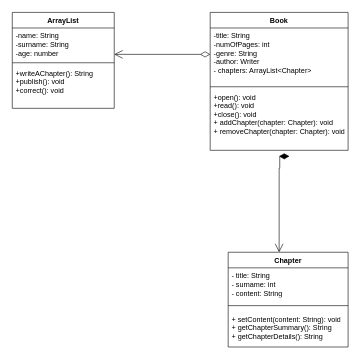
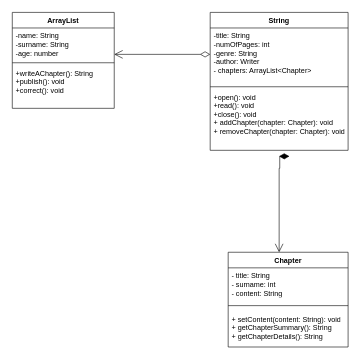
node "Book": label "Book" -> "String"
